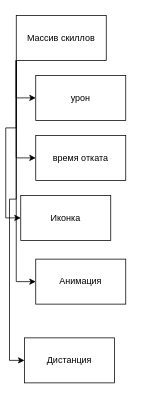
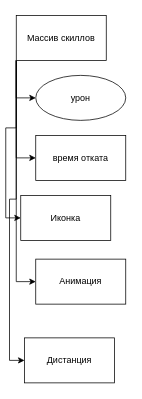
node "урон": shape rectangle -> ellipse
